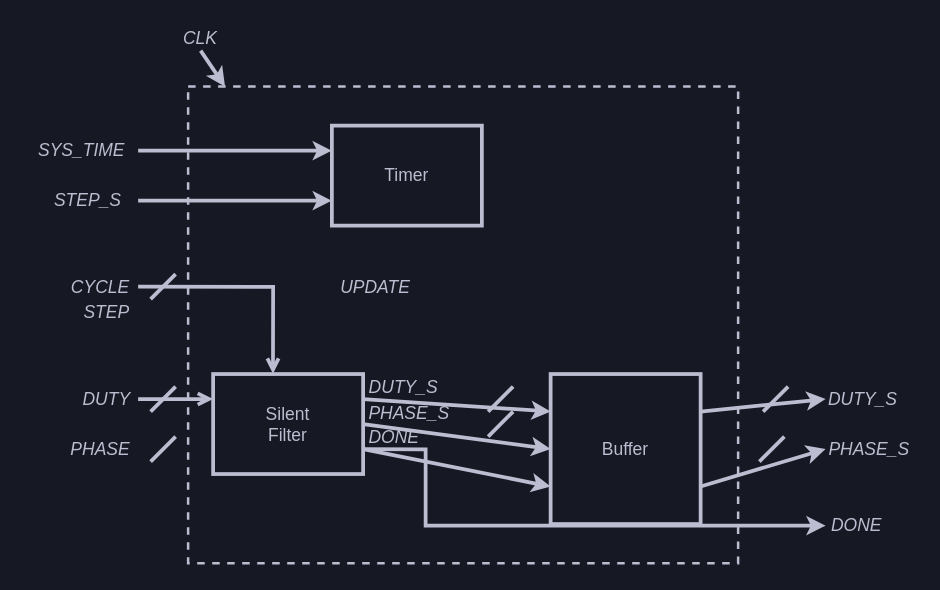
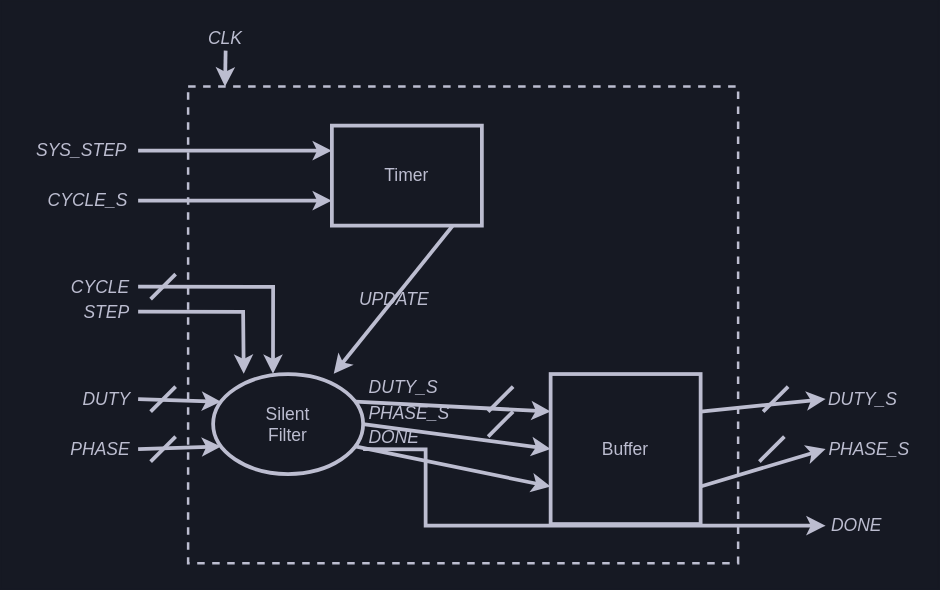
node "CLK": moved (201, 38) -> (226, 38)
node "SYS_TIME": label "SYS_TIME" -> "SYS_STEP"
node "STEP_S": label "STEP_S" -> "CYCLE_S"
node "UPDATE": moved (376, 287) -> (394, 299)
edge "Timer" -> "SilentFilter": added
edge "STEP" -> "SilentFilter": added
edge "CYCLE" -> "SilentFilter": arrowhead open -> classic
edge "DUTY" -> "SilentFilter": arrowhead open -> classic
node "SilentFilter": shape rectangle -> ellipse
edge "PHASE" -> "SilentFilter": added
